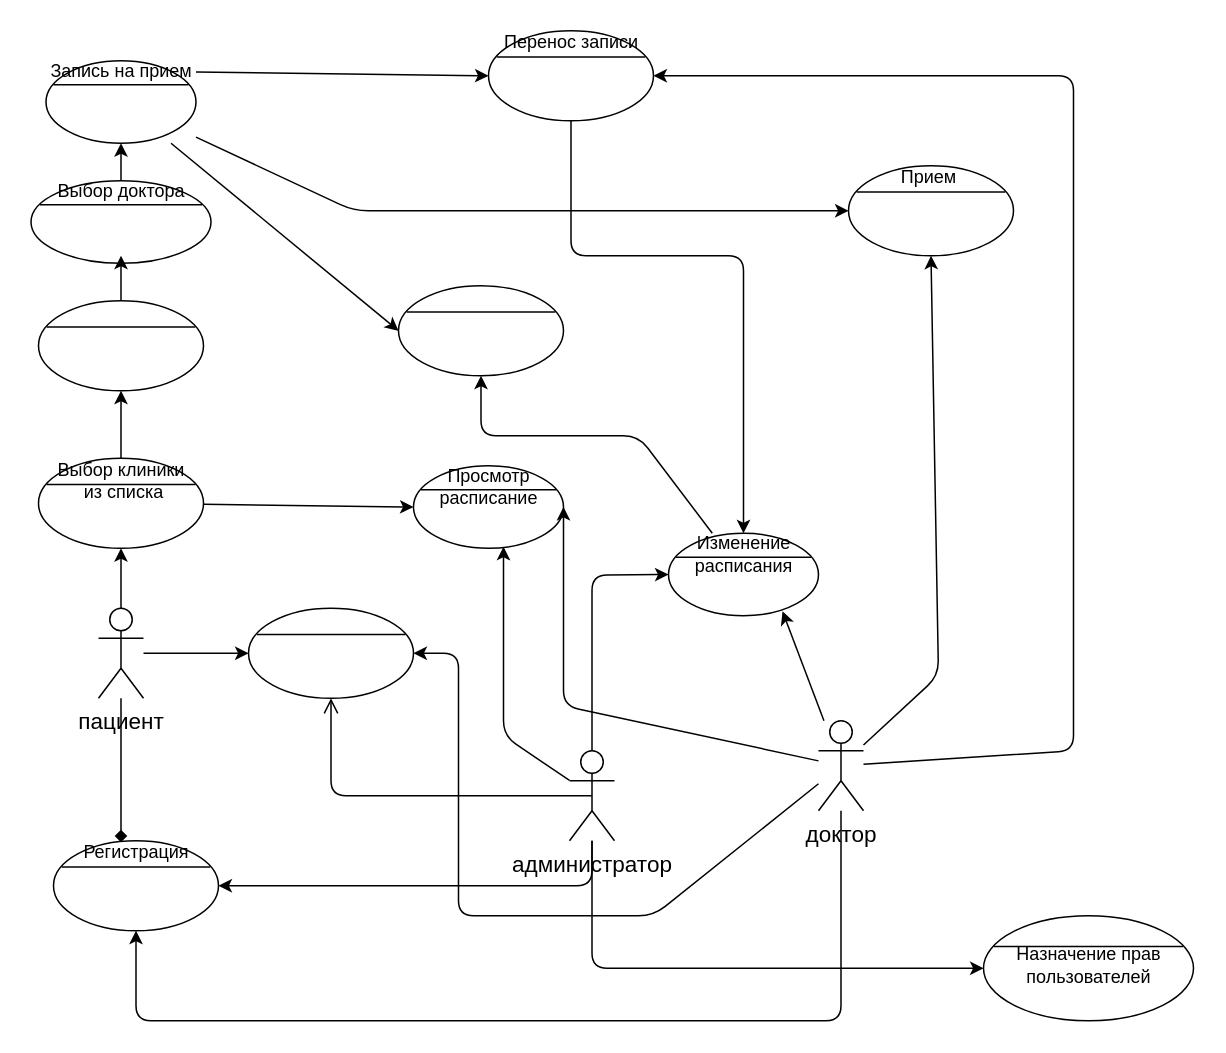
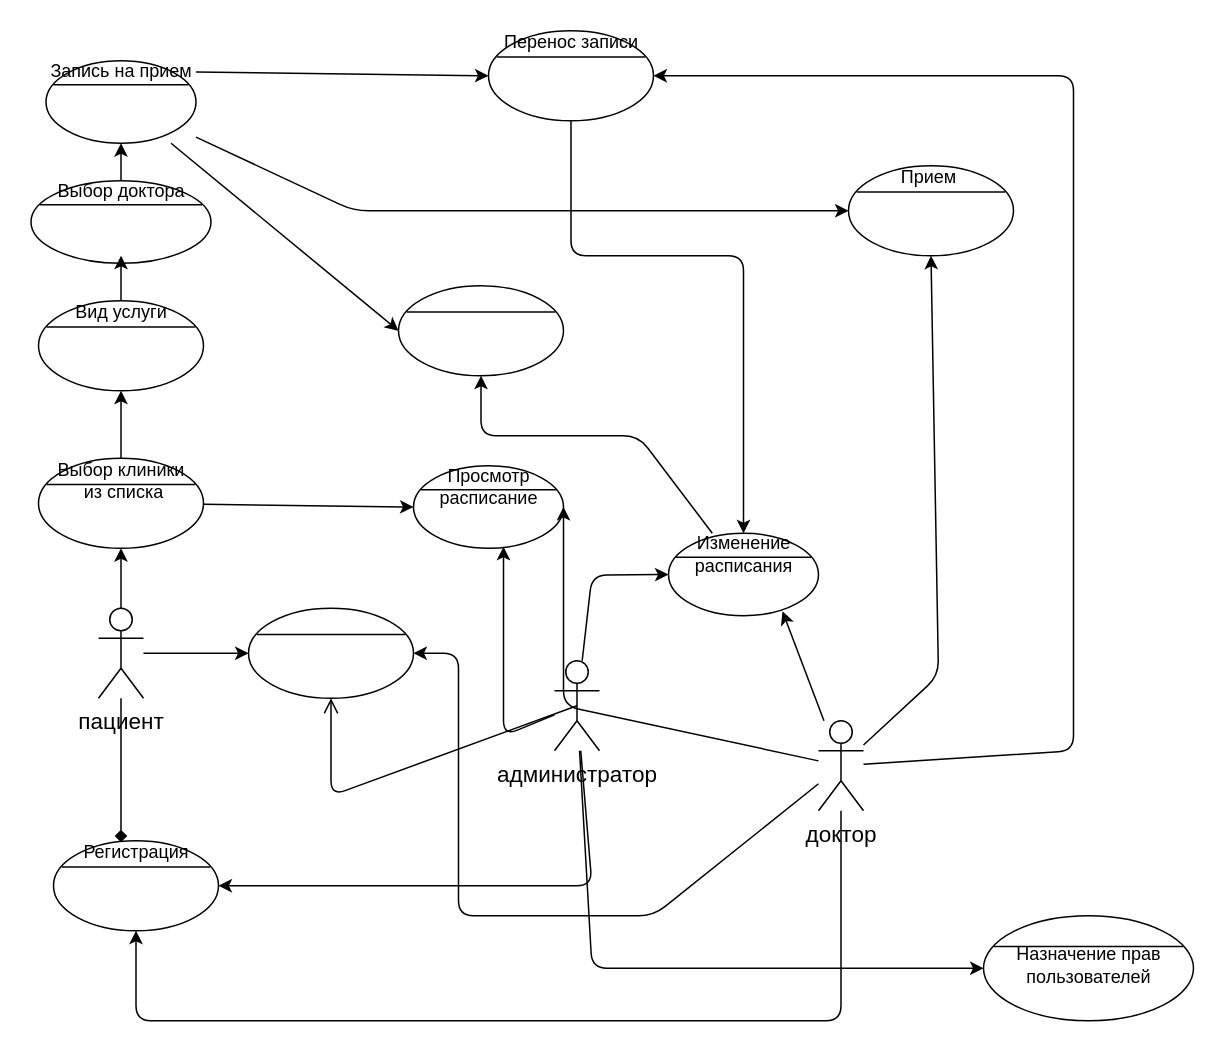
node "Вид услуги": added
node "администратор": moved (592, 796) -> (577, 706)
